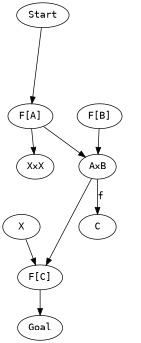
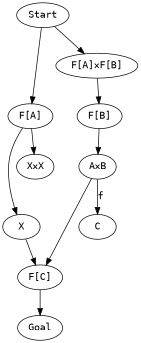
node "F[A]×F[B]": added
edge "F[A]" -> "A×B": now "F[A]" -> "X"
